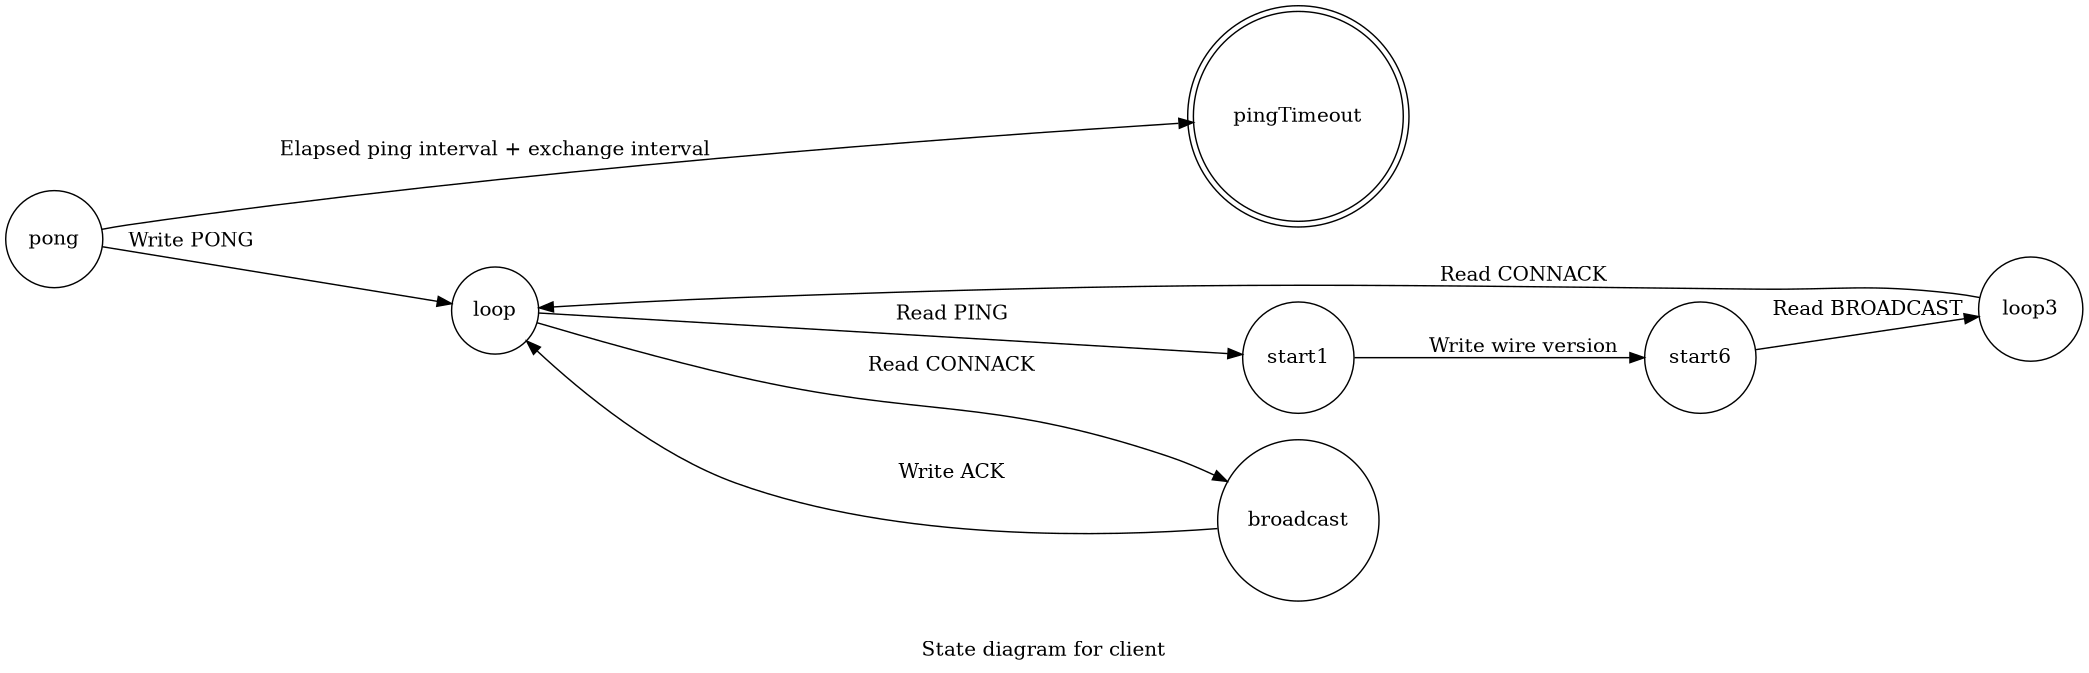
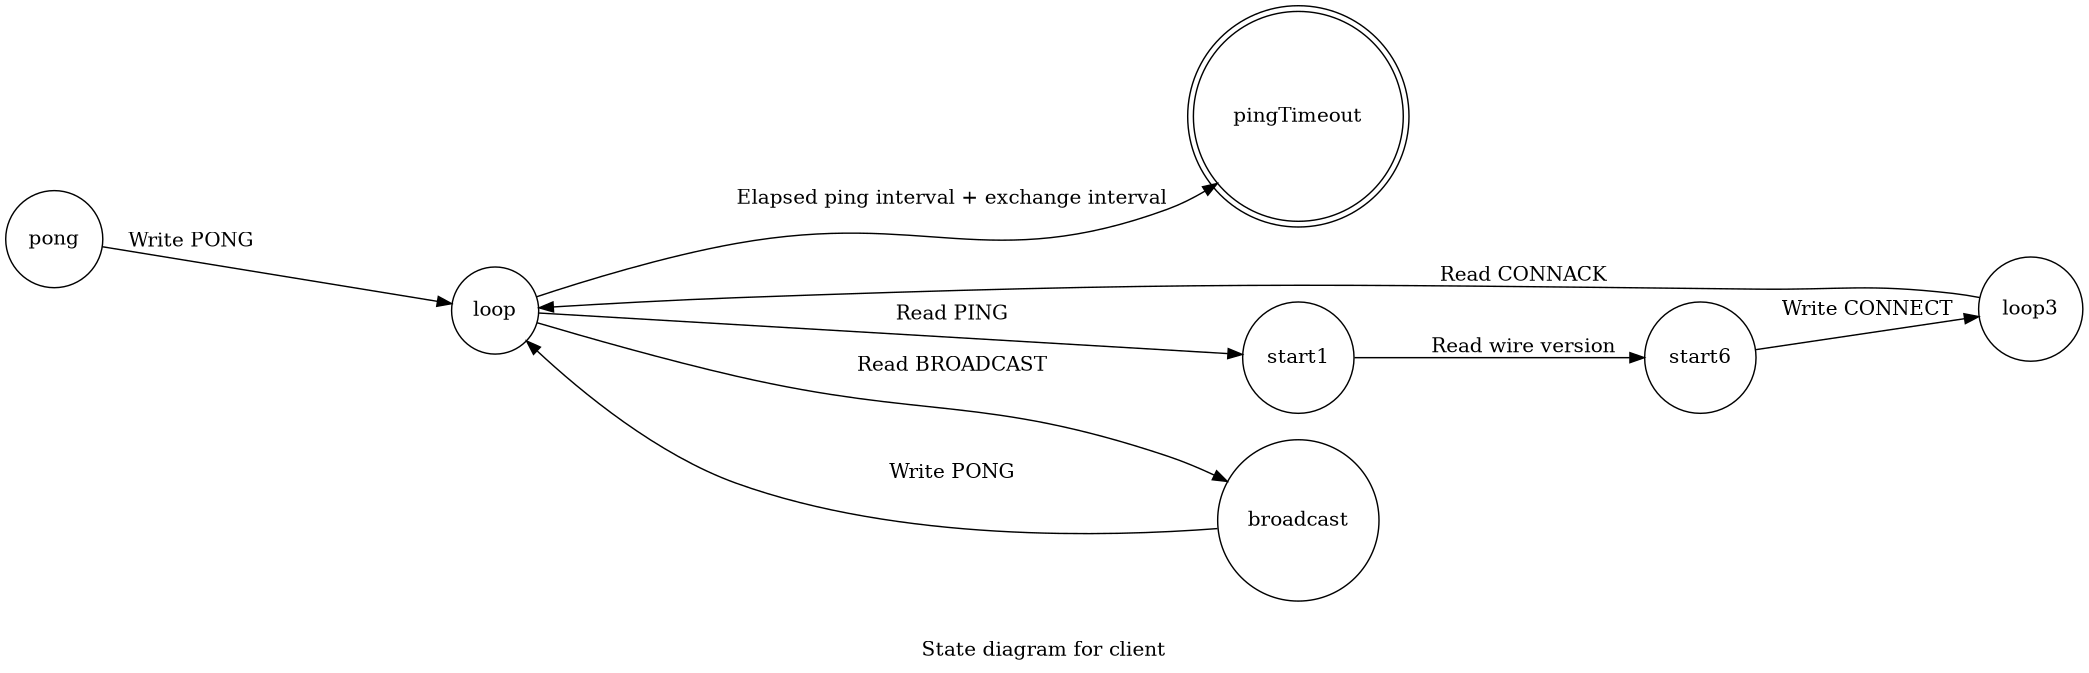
edge "pong" -> "pingTimeout": now "loop" -> "pingTimeout"
edge "start6" -> "loop3": label "Read BROADCAST" -> "Write CONNECT"
edge "start1" -> "start6": label "Write wire version" -> "Read wire version"
edge "loop" -> "broadcast": label "Read CONNACK" -> "Read BROADCAST"
edge "broadcast" -> "loop": label "Write ACK" -> "Write PONG"
